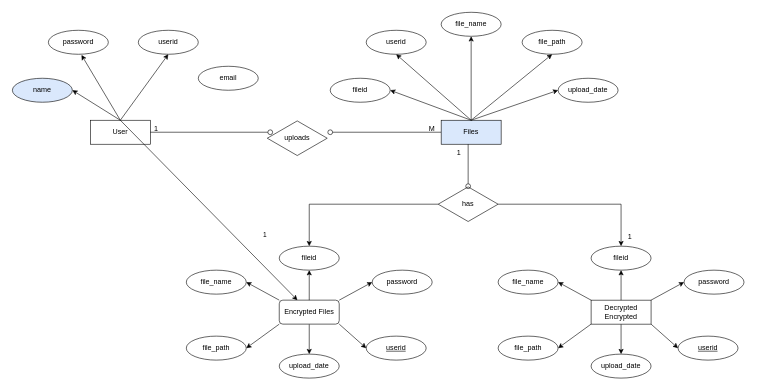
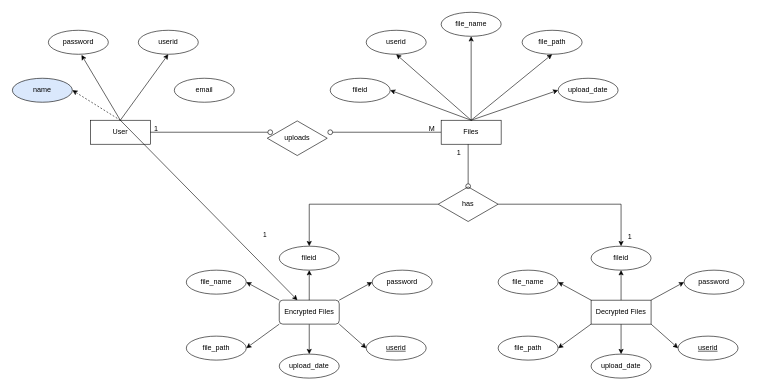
node "email": moved (228, 78) -> (204, 90)
edge "User" -> "name": style solid -> dashed
node "Files": fillcolor #dae8fc -> #ffffff
node "Decrypted Encrypted": label "Decrypted Encrypted" -> "Decrypted Files"
